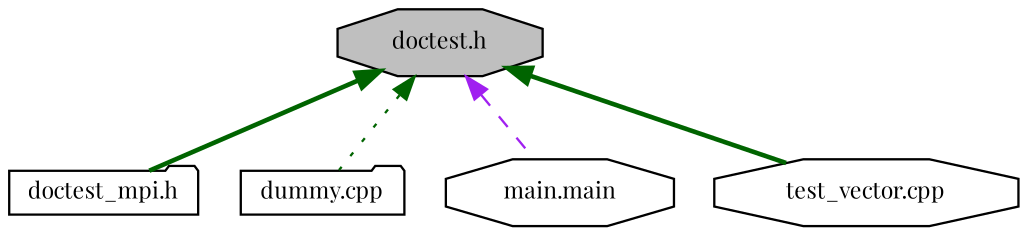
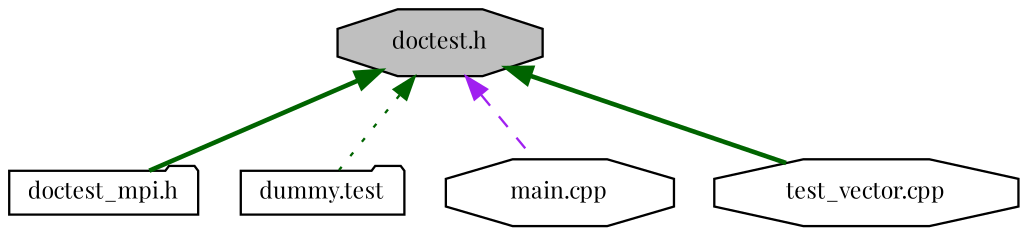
node "dummy.cpp": label "dummy.cpp" -> "dummy.test"
node "main.main": label "main.main" -> "main.cpp"
